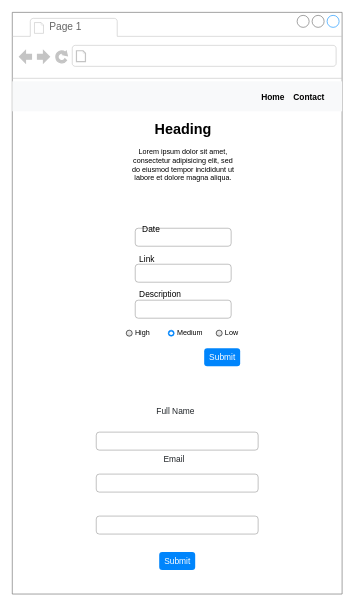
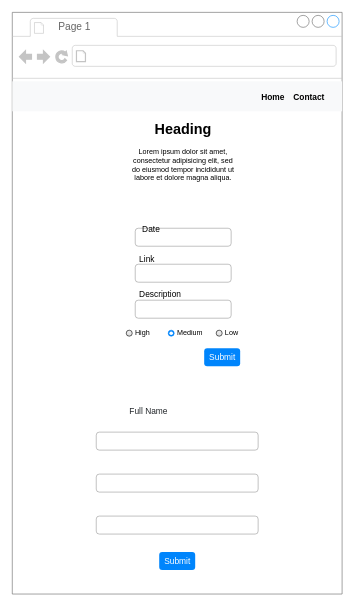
node "Page 1": moved (81, 27) -> (90, 27)
node "Full Name": moved (176, 411) -> (149, 411)
node "Email": removed
